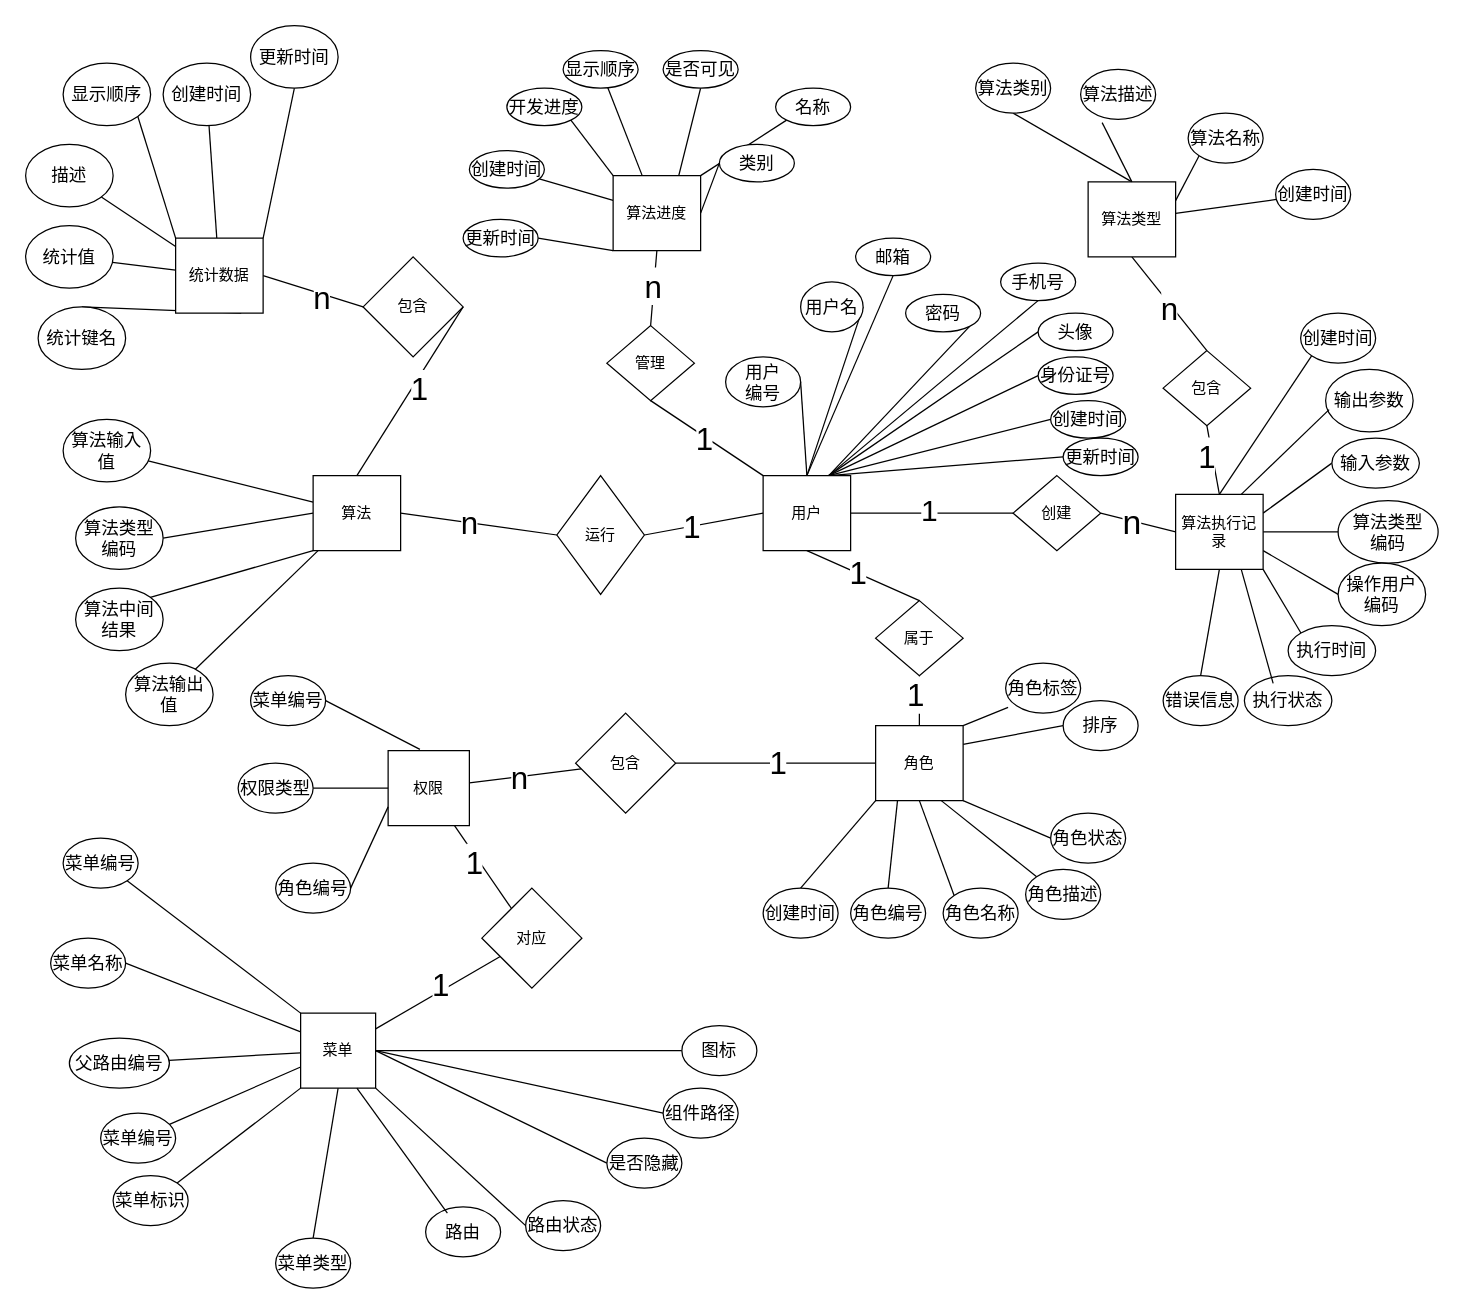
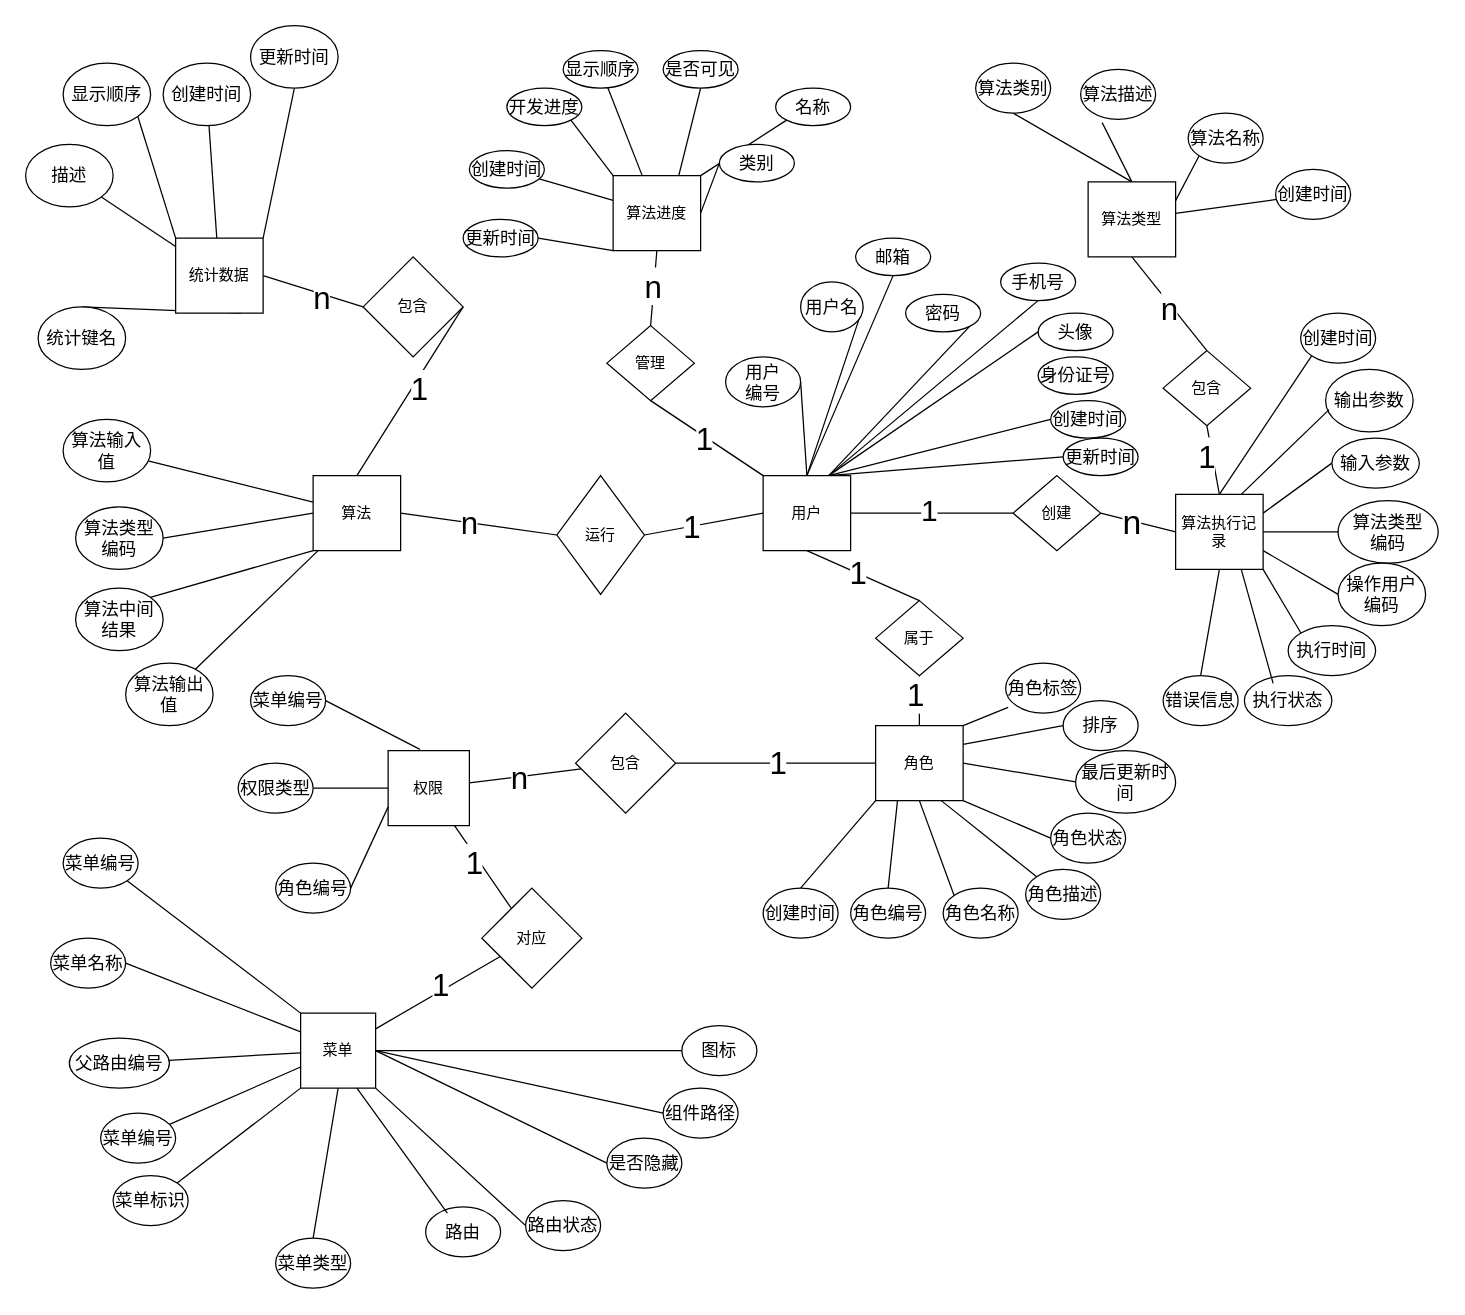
node "统计值": removed
edge "统计值" -- "统计数据": removed
edge "身份证号" -- "用户": removed
edge "角色" -- "最后更新时间": added
node "最后更新时间": added
